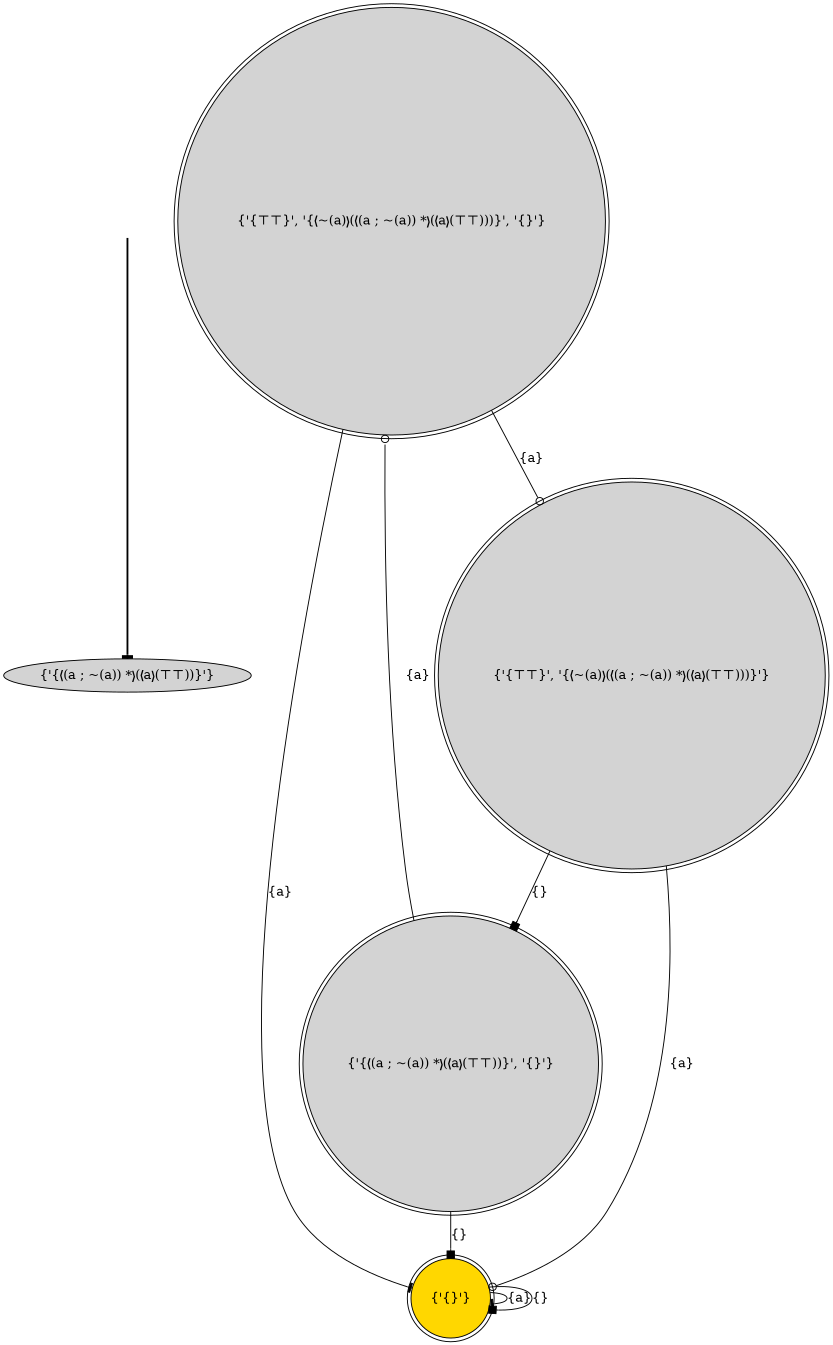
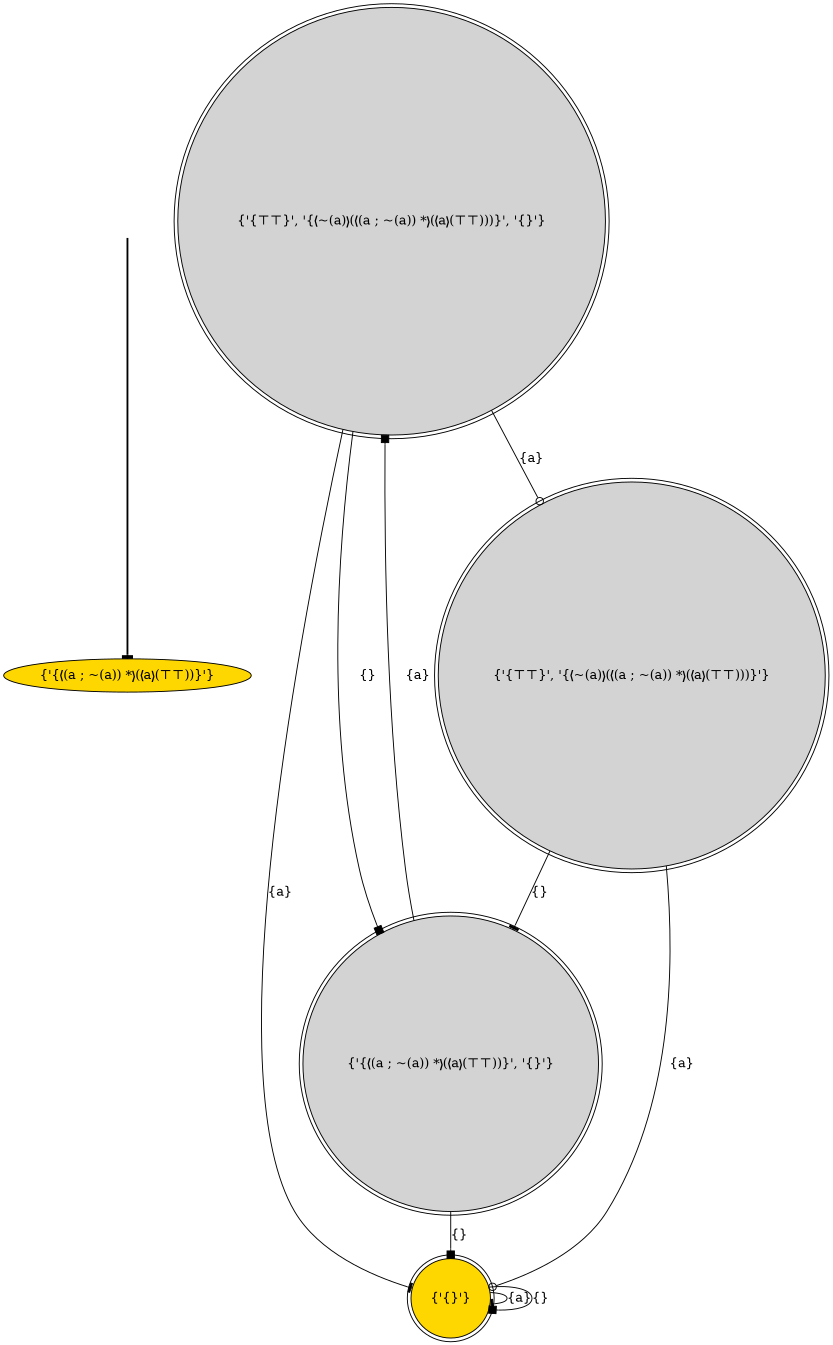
node "{'{❬(a ; ~(a)) *❭(❬a❭(⊤⊤))}'}": fillcolor lightgrey -> gold
edge "{'{⊤⊤}', '{❬~(a)❭(❬(a ; ~(a)) *❭(❬a❭(⊤⊤)))}', '{}'}" -> "{'{❬(a ; ~(a)) *❭(❬a❭(⊤⊤))}', '{}'}": added, label "{}"
edge "{'{❬(a ; ~(a)) *❭(❬a❭(⊤⊤))}', '{}'}" -> "{'{⊤⊤}', '{❬~(a)❭(❬(a ; ~(a)) *❭(❬a❭(⊤⊤)))}', '{}'}": arrowhead odot -> box
edge "{'{⊤⊤}', '{❬~(a)❭(❬(a ; ~(a)) *❭(❬a❭(⊤⊤)))}'}" -> "{'{❬(a ; ~(a)) *❭(❬a❭(⊤⊤))}', '{}'}": arrowhead box -> tee
